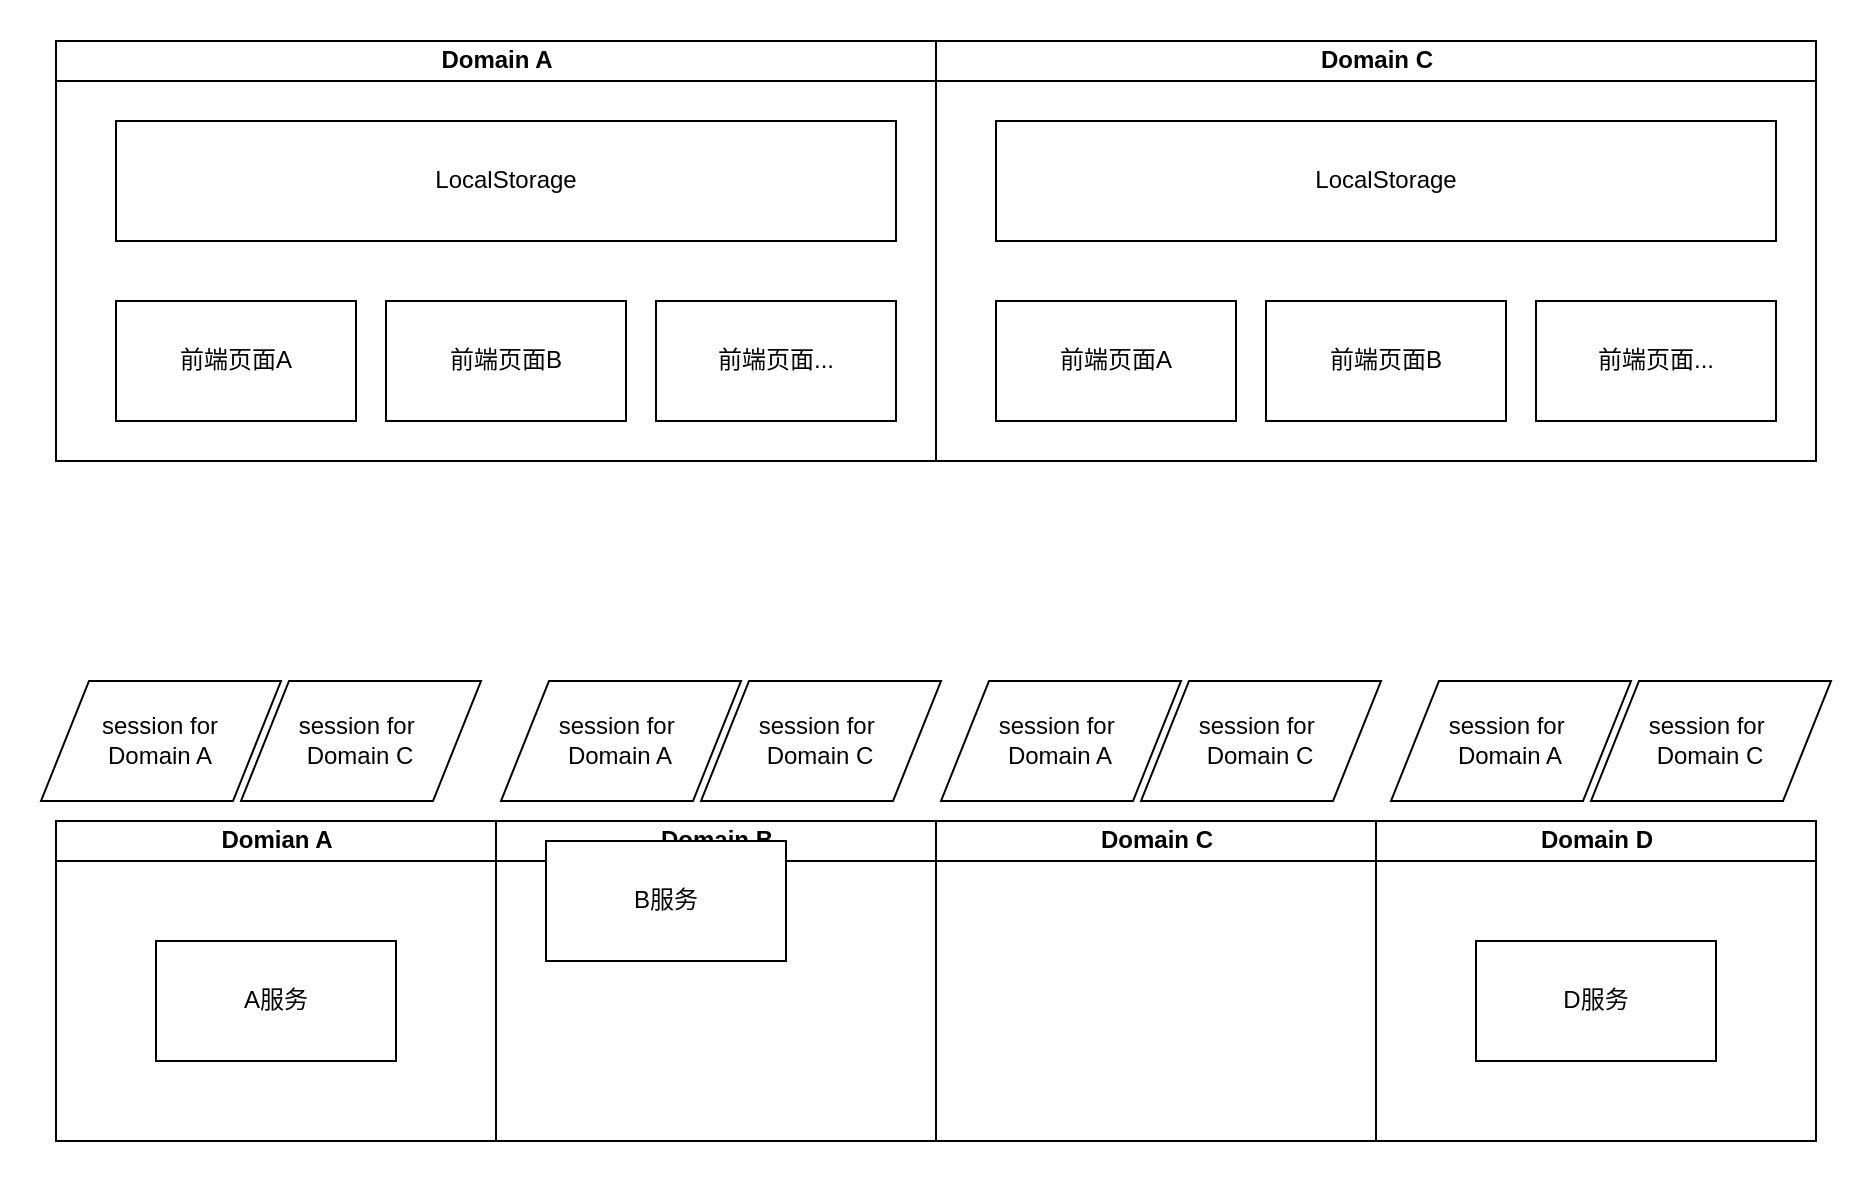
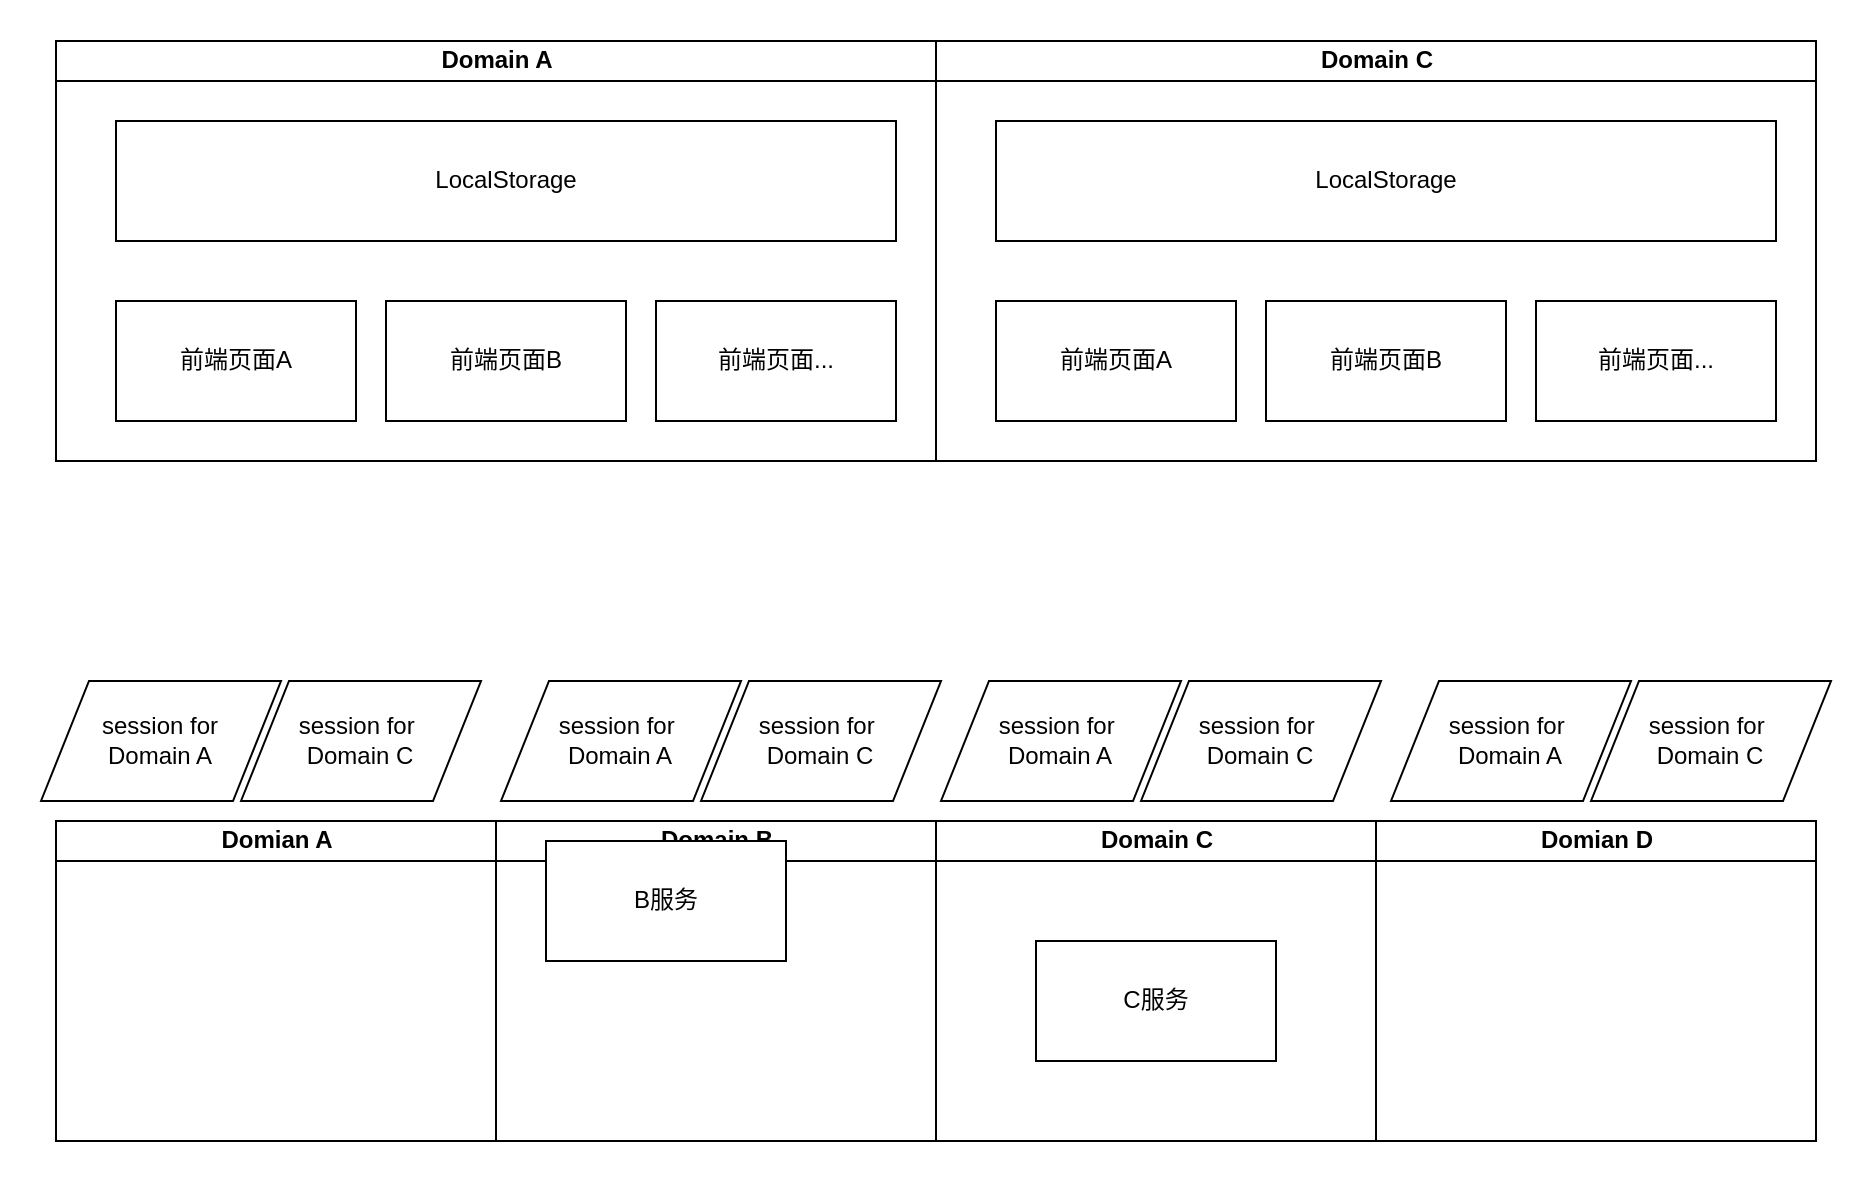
node "Domain D": label "Domain D" -> "Domian D"
node "A服务": removed
node "C服务": added
node "D服务": removed
